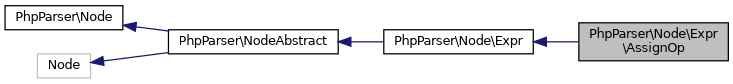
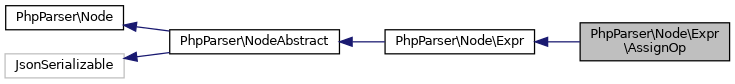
node "Node": label "Node" -> "JsonSerializable"
